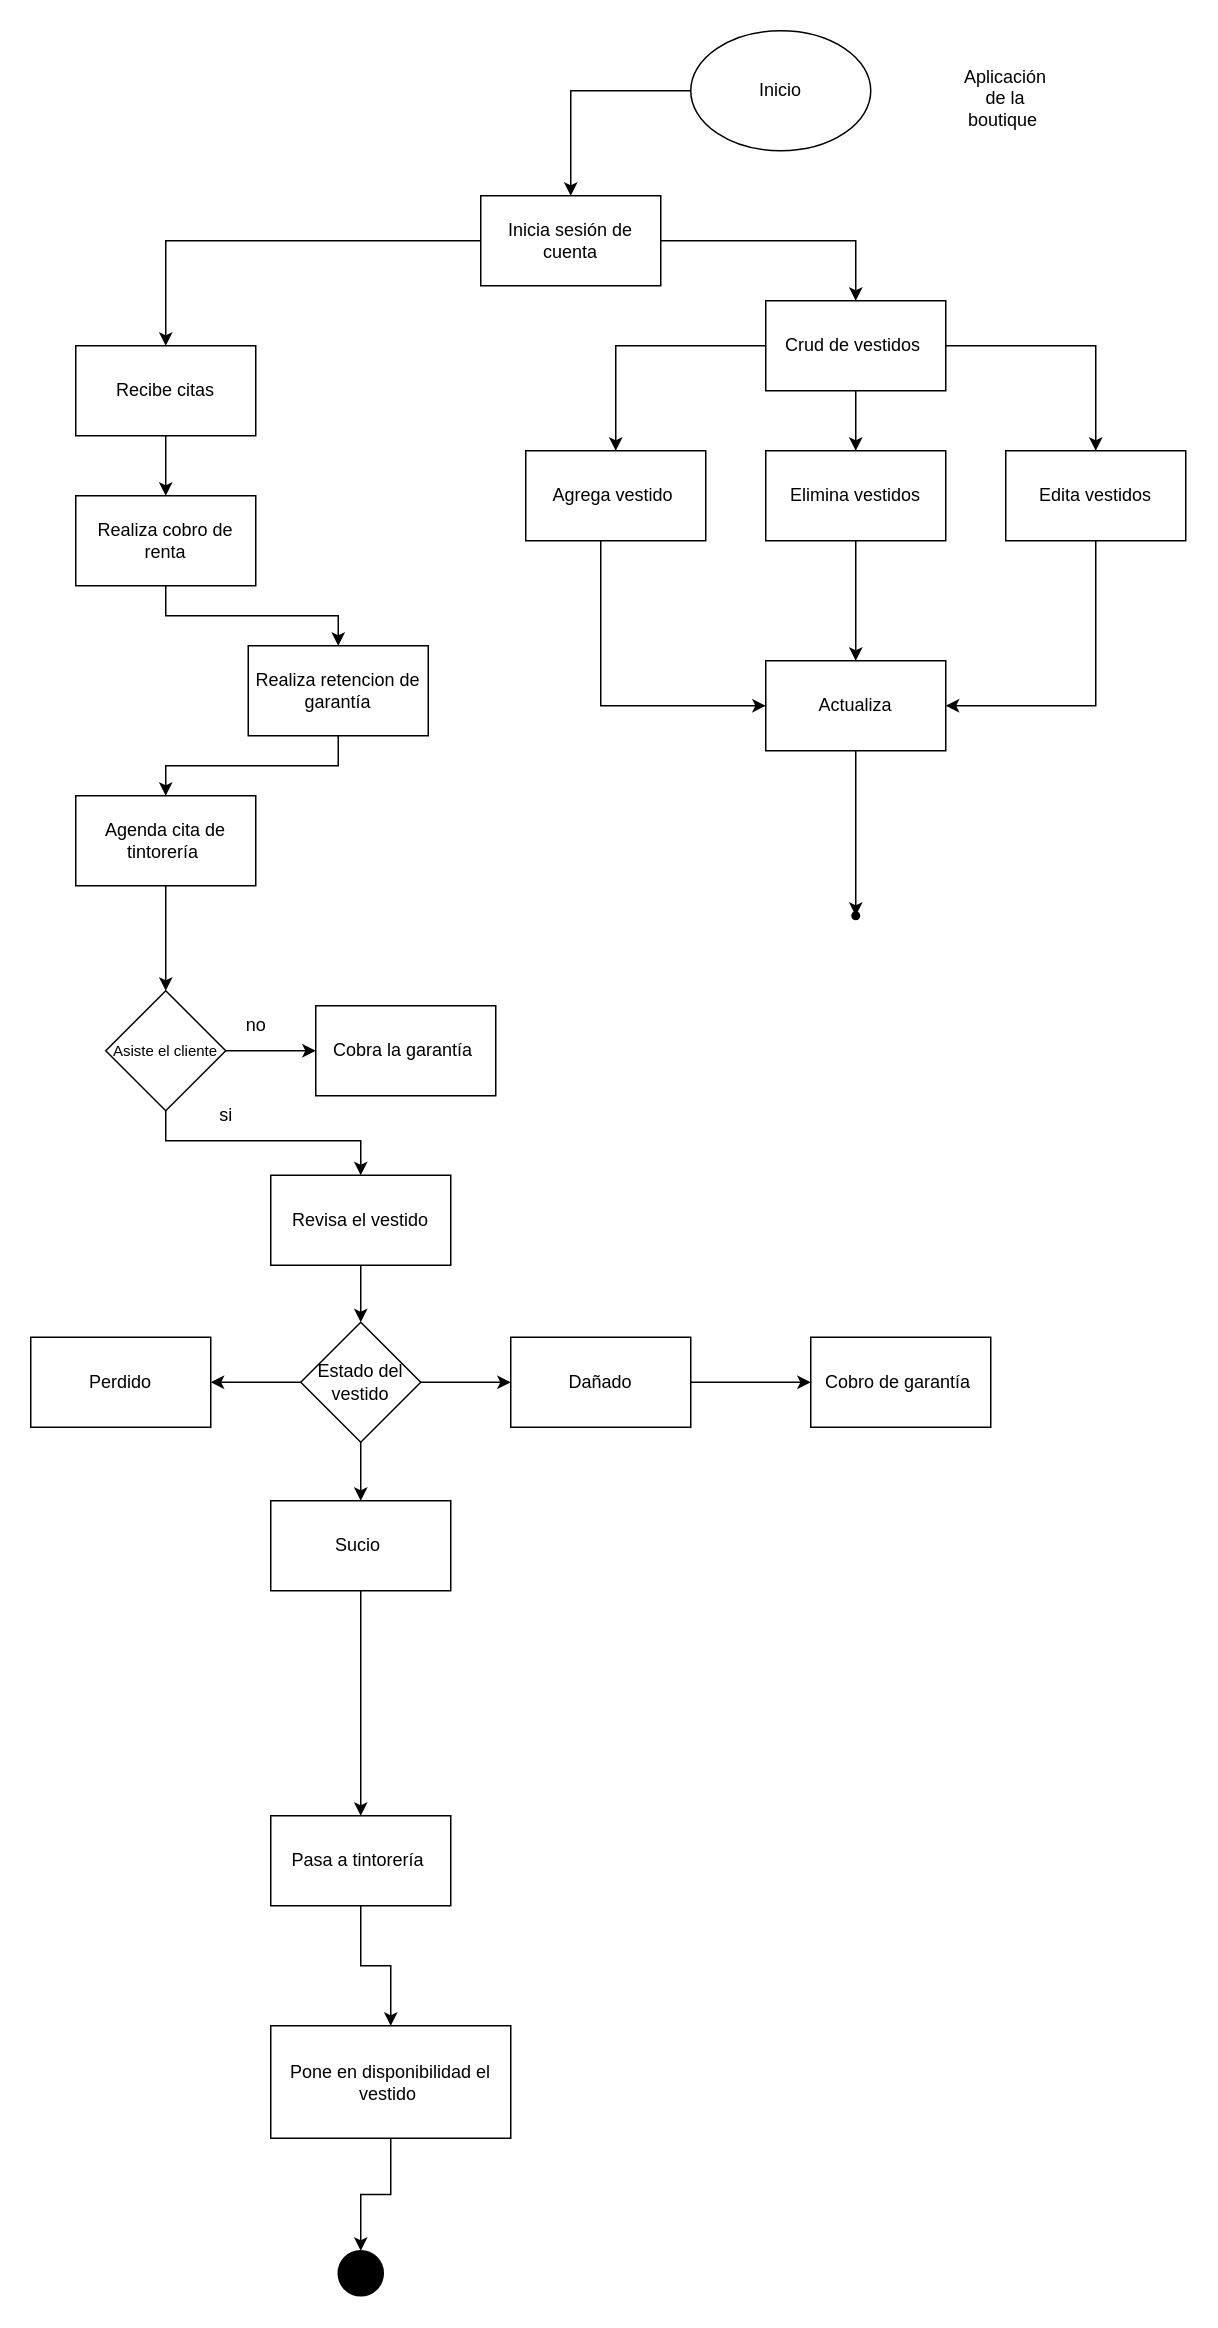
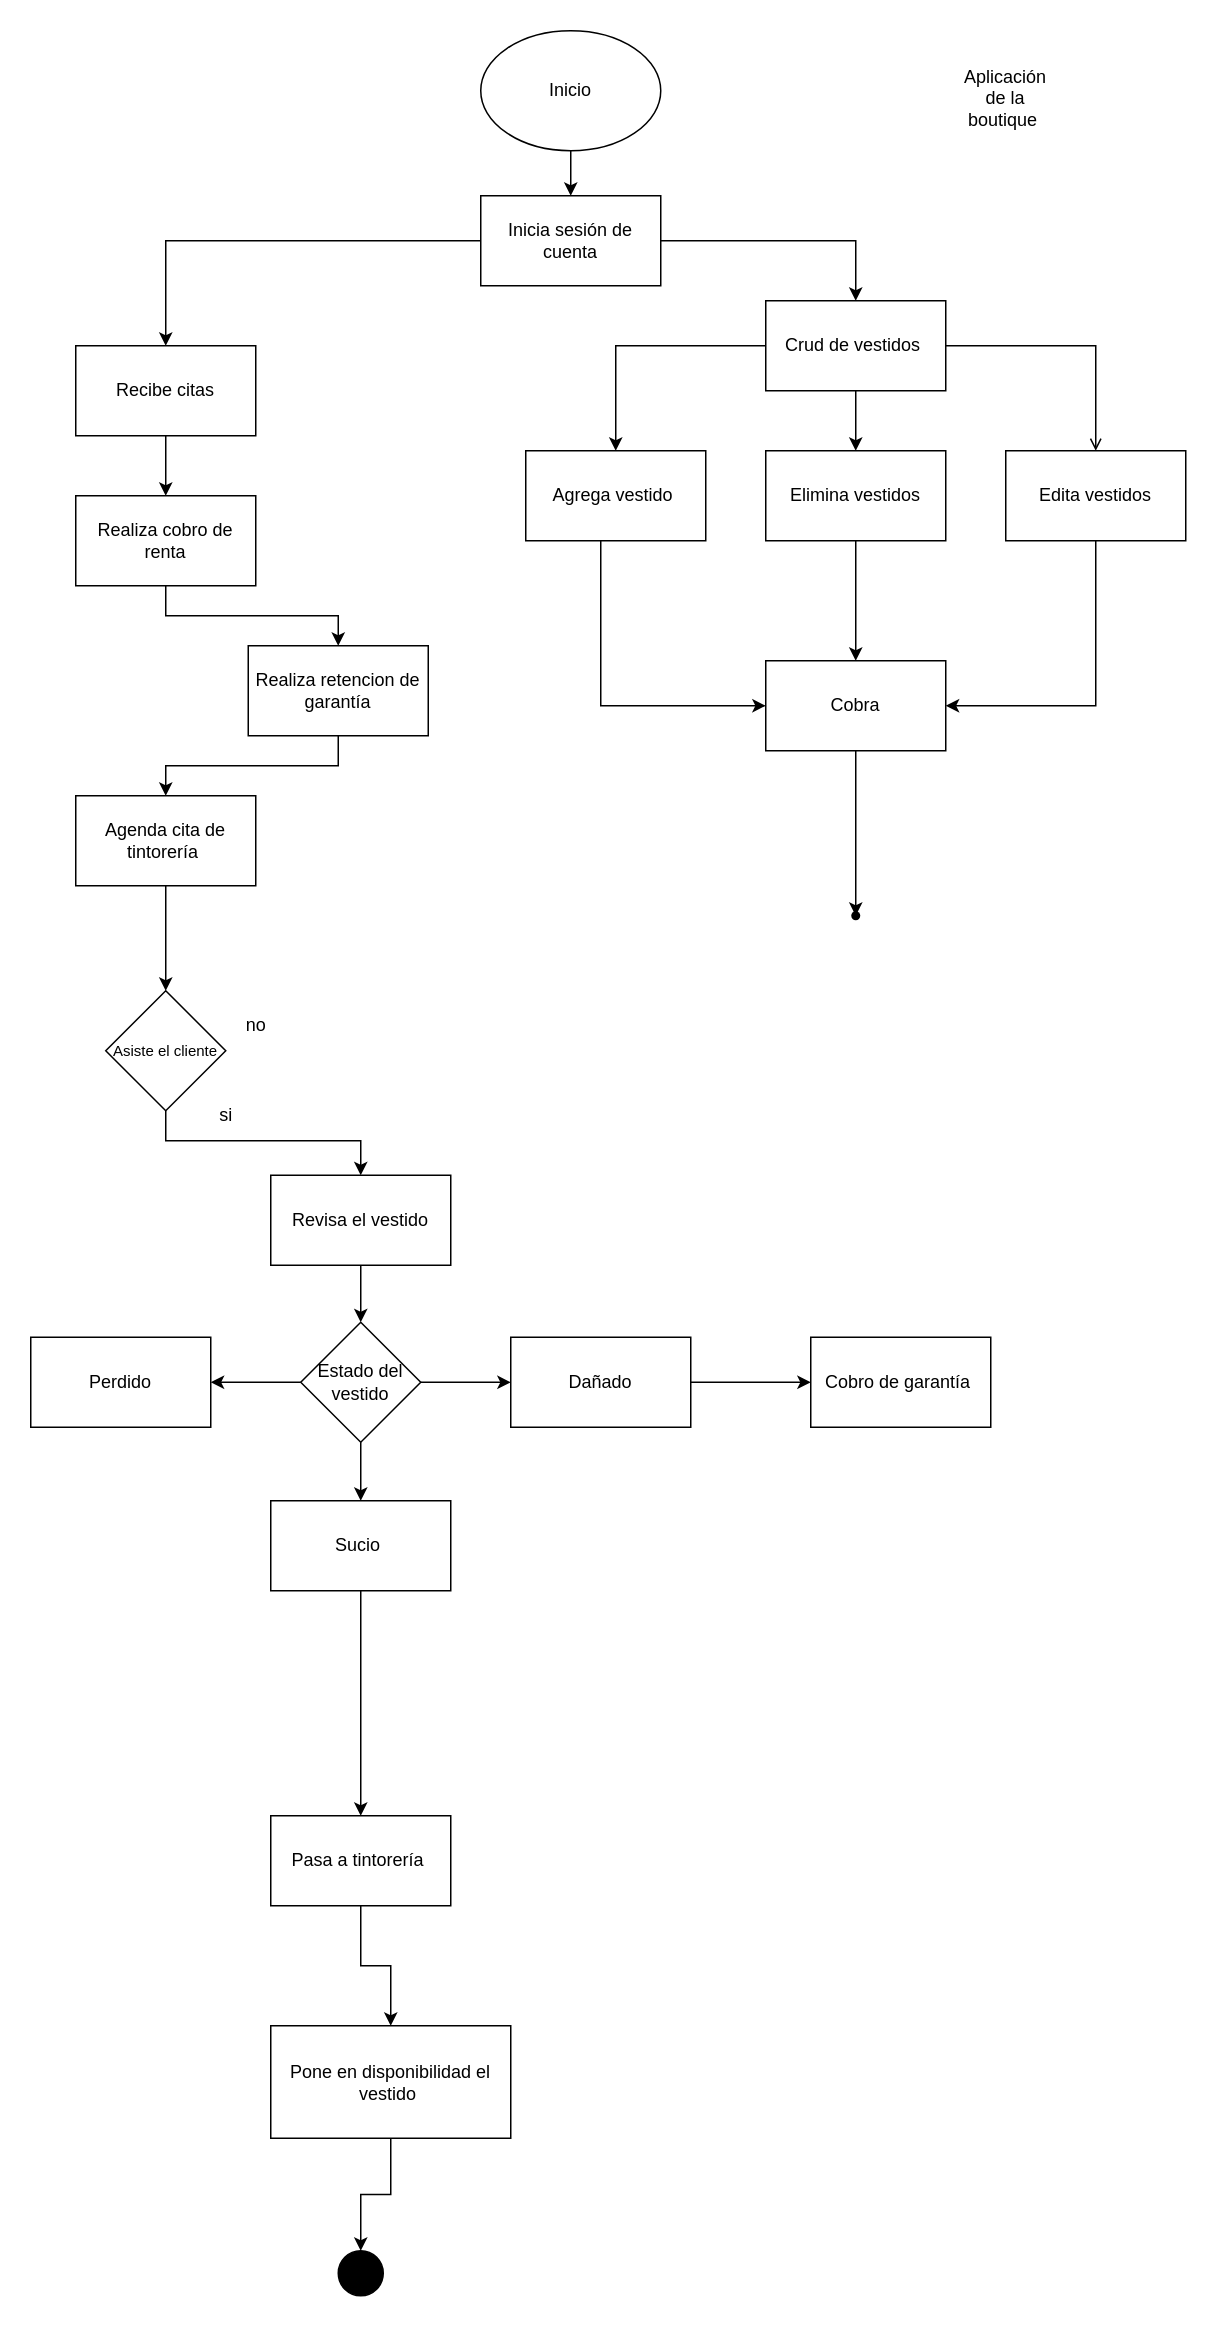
node "Inicio": moved (781, 91) -> (571, 91)
edge "Crud de vestidos" -> "Edita vestidos": arrowhead classic -> open
node "Actualiza": label "Actualiza" -> "Cobra"
edge "Asiste el cliente" -> "Cobra la garantía": removed
node "Cobra la garantía": removed
